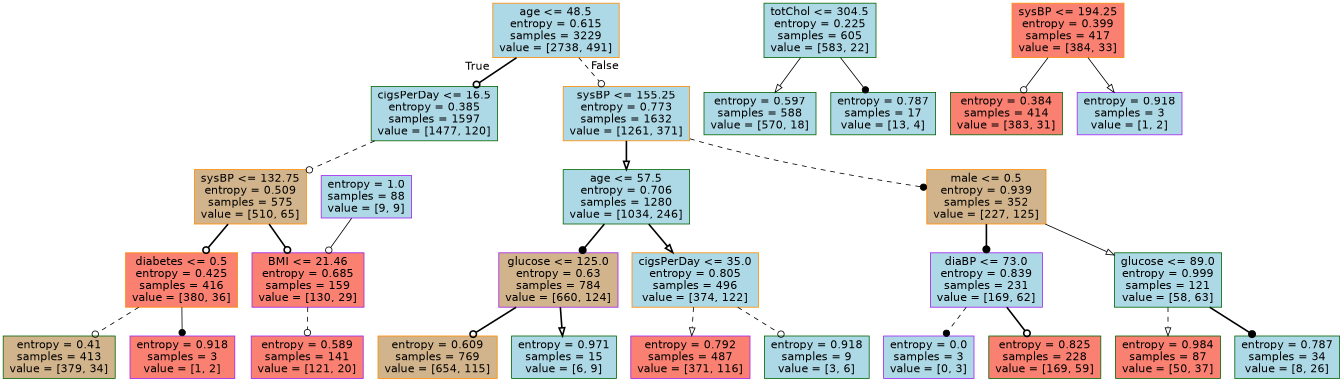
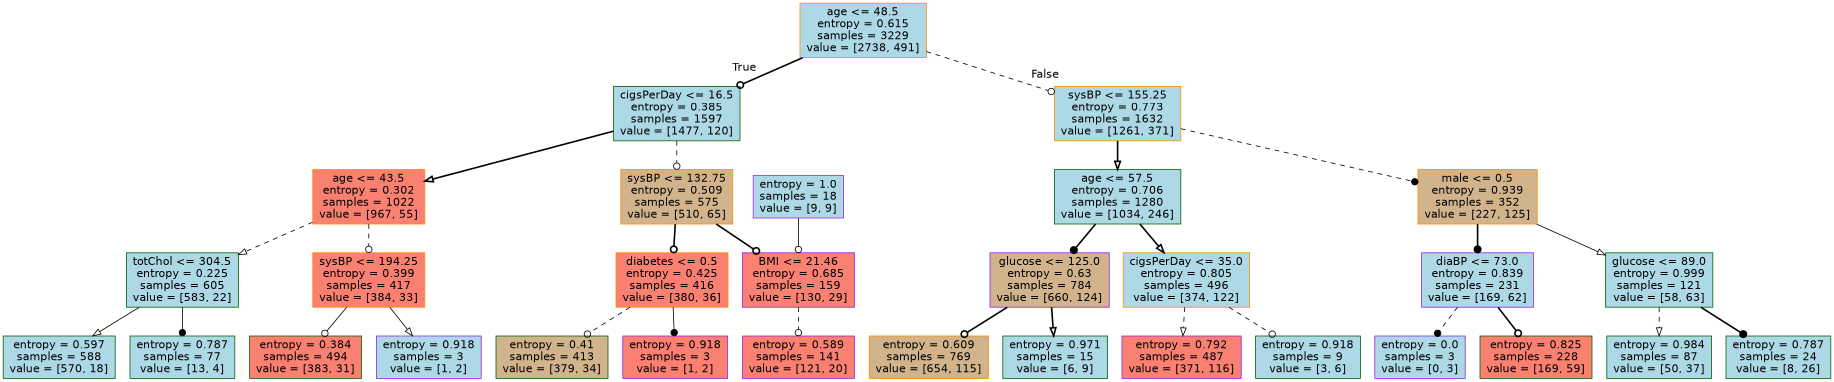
node "entropy = 0.787 samples = 17 value = [13, 4]": label "entropy = 0.787 samples = 17 value = [13, 4]" -> "entropy = 0.787 samples = 77 value = [13, 4]"
node "entropy = 0.384 samples = 414 value = [383, 31]": label "entropy = 0.384 samples = 414 value = [383, 31]" -> "entropy = 0.384 samples = 494 value = [383, 31]"
node "entropy = 1.0 samples = 88 value = [9, 9]": label "entropy = 1.0 samples = 88 value = [9, 9]" -> "entropy = 1.0 samples = 18 value = [9, 9]"
node "age <= 43.5 entropy = 0.302 samples = 1022 value = [967, 55]": added
node "entropy = 0.984 samples = 87 value = [50, 37]": fillcolor salmon -> lightblue
node "entropy = 0.787 samples = 34 value = [8, 26]": label "entropy = 0.787 samples = 34 value = [8, 26]" -> "entropy = 0.787 samples = 24 value = [8, 26]"
